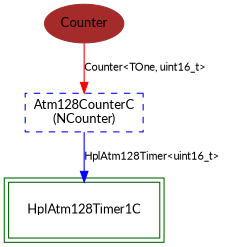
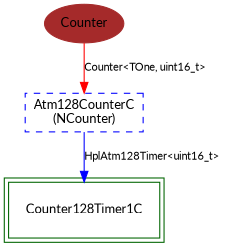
node "HplAtm128Timer1C": label "HplAtm128Timer1C" -> "Counter128Timer1C"
